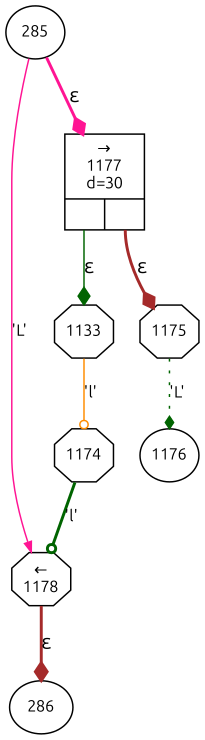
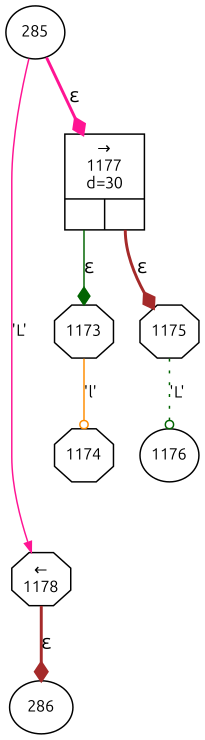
node "1133": label "1133" -> "1173"
edge "1175" -> "1176": arrowhead diamond -> odot
edge "1174" -> "← 1178": removed, label "'l'"
